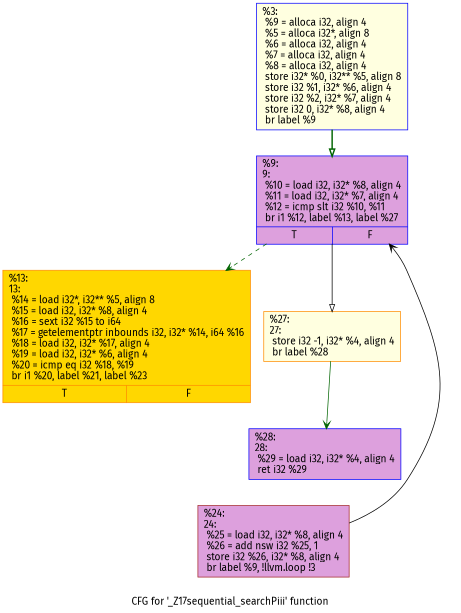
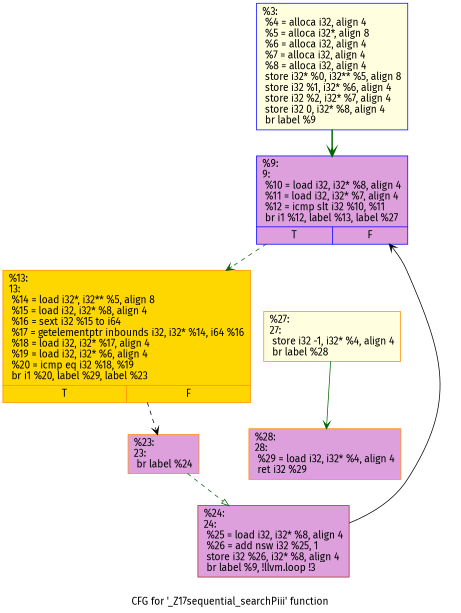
node "%3:": text "%9 = alloca i32, align 4" -> "%4 = alloca i32, align 4"
edge "%3:" -> "%9:": arrowhead onormal -> vee
edge "%9:" -> "%27:": removed
node "%13:": text "br i1 %20, label %21, label %23" -> "br i1 %20, label %29, label %23"
node "%23:": added
node "%28:": color blue -> darkorange
